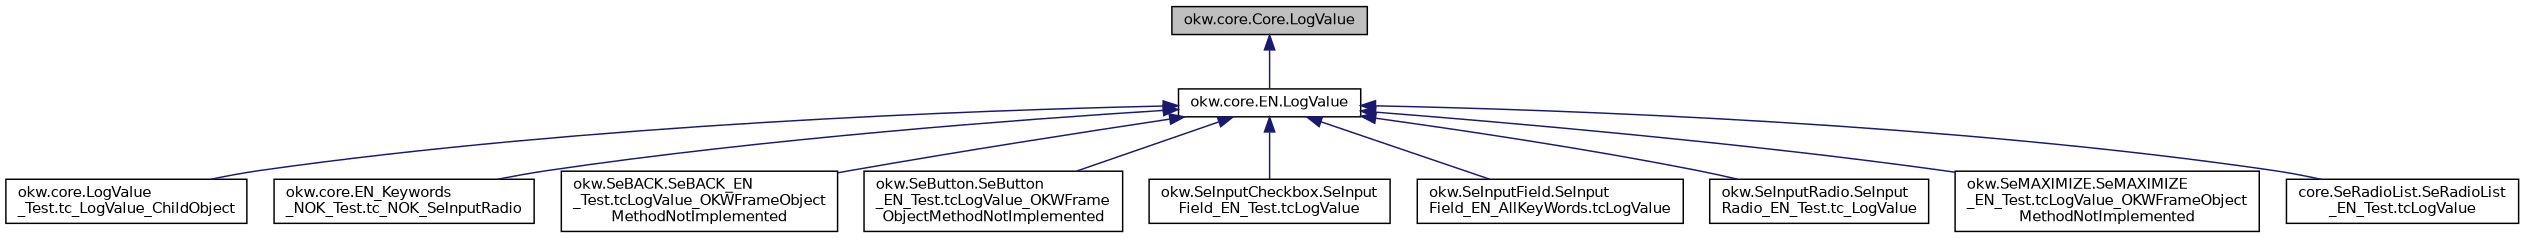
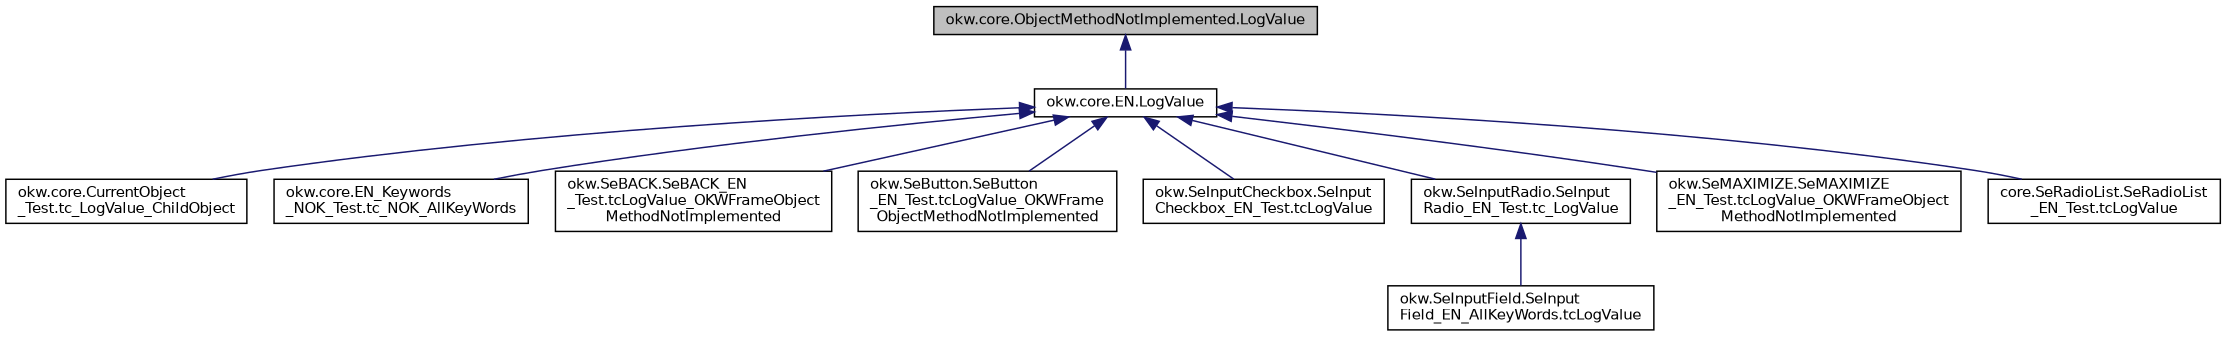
node "okw.core.Core.LogValue": label "okw.core.Core.LogValue" -> "okw.core.ObjectMethodNotImplemented.LogValue"
edge "okw.SeInputField.SeInput Field_EN_AllKeyWords.tcLogValue" -> "okw.core.EN.LogValue": now "okw.SeInputField.SeInput Field_EN_AllKeyWords.tcLogValue" -> "okw.SeInputRadio.SeInput Radio_EN_Test.tc_LogValue"
node "okw.core.LogValue _Test.tc_LogValue_ChildObject": label "okw.core.LogValue _Test.tc_LogValue_ChildObject" -> "okw.core.CurrentObject _Test.tc_LogValue_ChildObject"
node "okw.core.EN_Keywords _NOK_Test.tc_NOK_SeInputRadio": label "okw.core.EN_Keywords _NOK_Test.tc_NOK_SeInputRadio" -> "okw.core.EN_Keywords _NOK_Test.tc_NOK_AllKeyWords"
node "okw.SeInputCheckbox.SeInput Field_EN_Test.tcLogValue": label "okw.SeInputCheckbox.SeInput Field_EN_Test.tcLogValue" -> "okw.SeInputCheckbox.SeInput Checkbox_EN_Test.tcLogValue"
